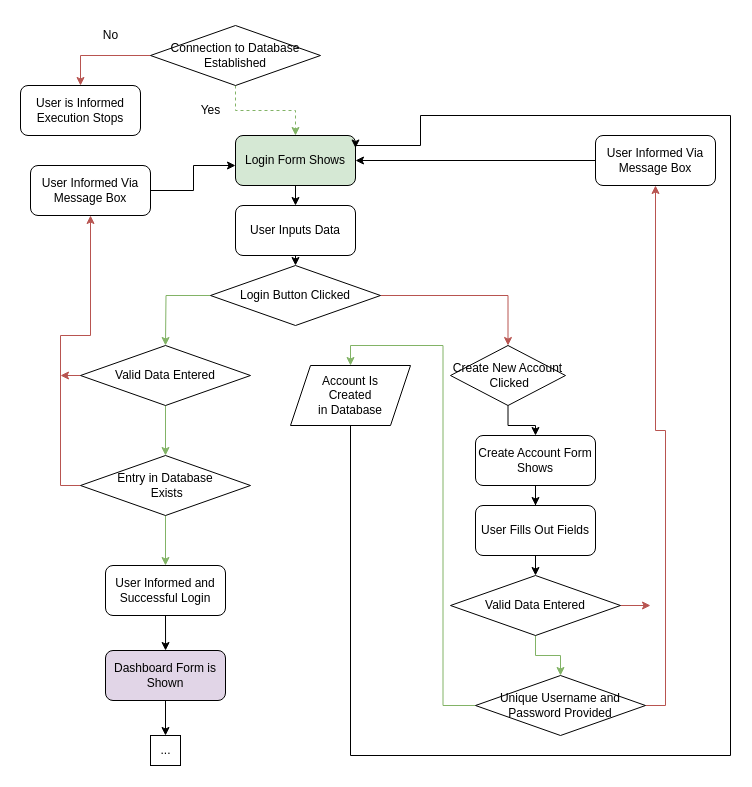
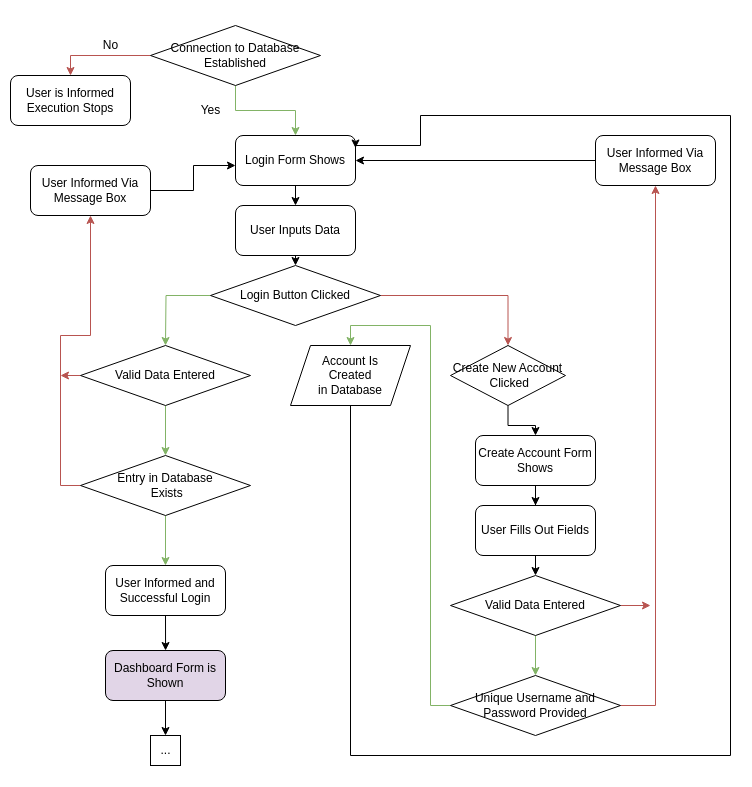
node "No": moved (111, 36) -> (111, 46)
node "User is Informed Execution Stops": moved (81, 111) -> (71, 101)
edge "Connection to Database Established" -> "Login Form Shows": style dashed -> solid
node "Login Form Shows": fillcolor #d5e8d4 -> #ffffff
node "Account Is Created in Database": moved (351, 396) -> (351, 376)
node "Unique Username and Password Provided": moved (561, 706) -> (536, 706)
